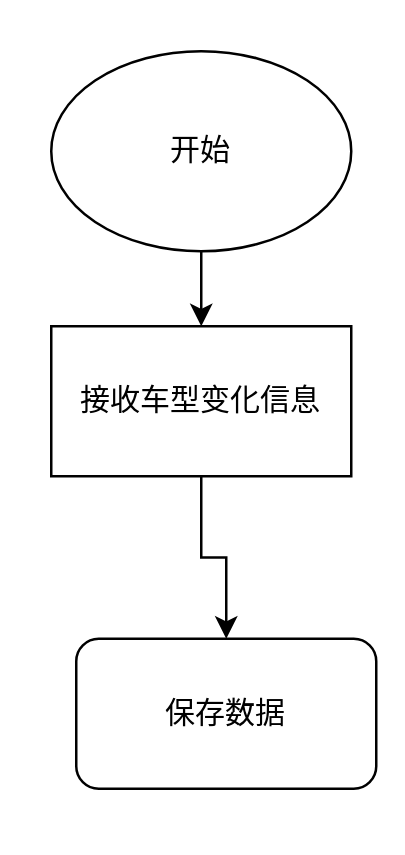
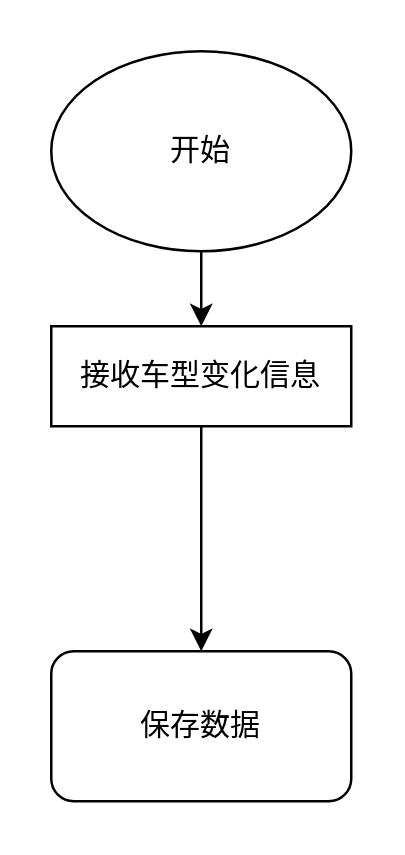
node "接收车型变化信息": size 300x150 -> 300x100
node "保存数据": moved (226, 714) -> (201, 726)
